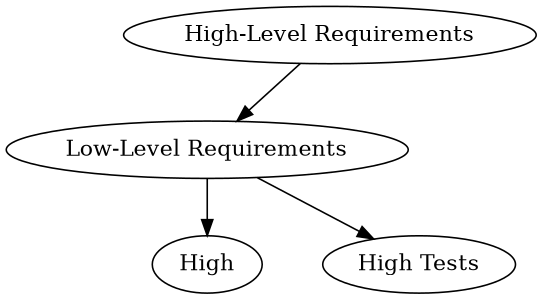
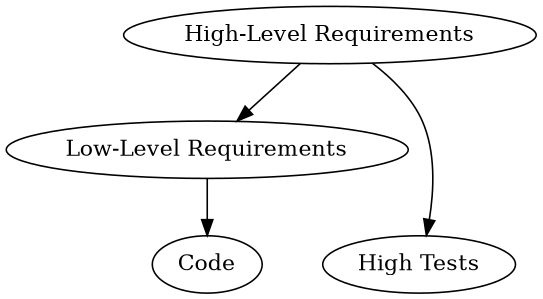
edge "Low-Level Requirements" -> "High Tests": now "High-Level Requirements" -> "High Tests"
node "High": label "High" -> "Code"
